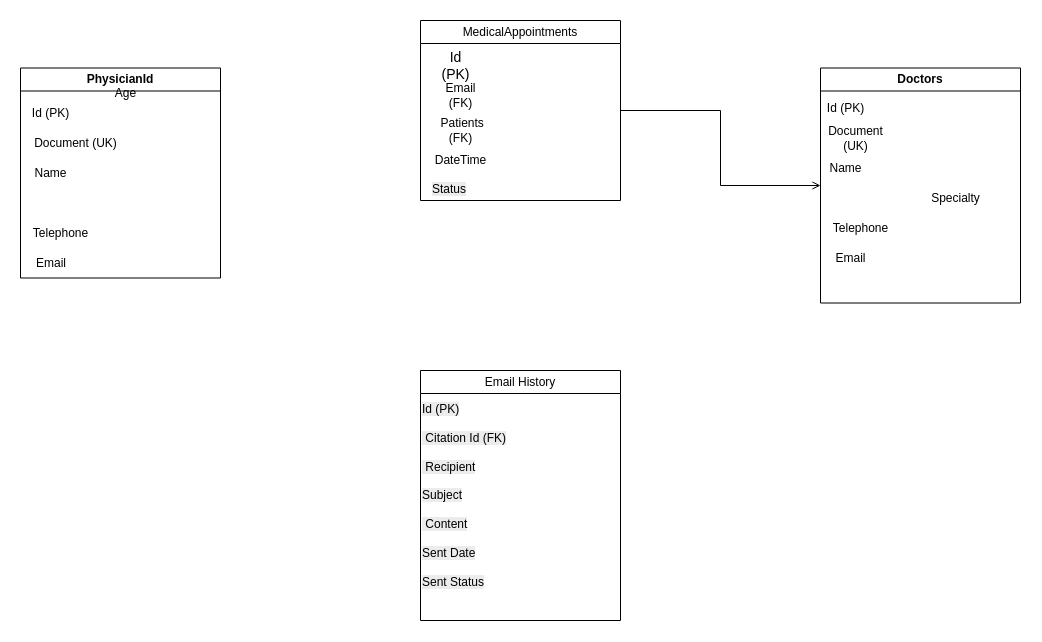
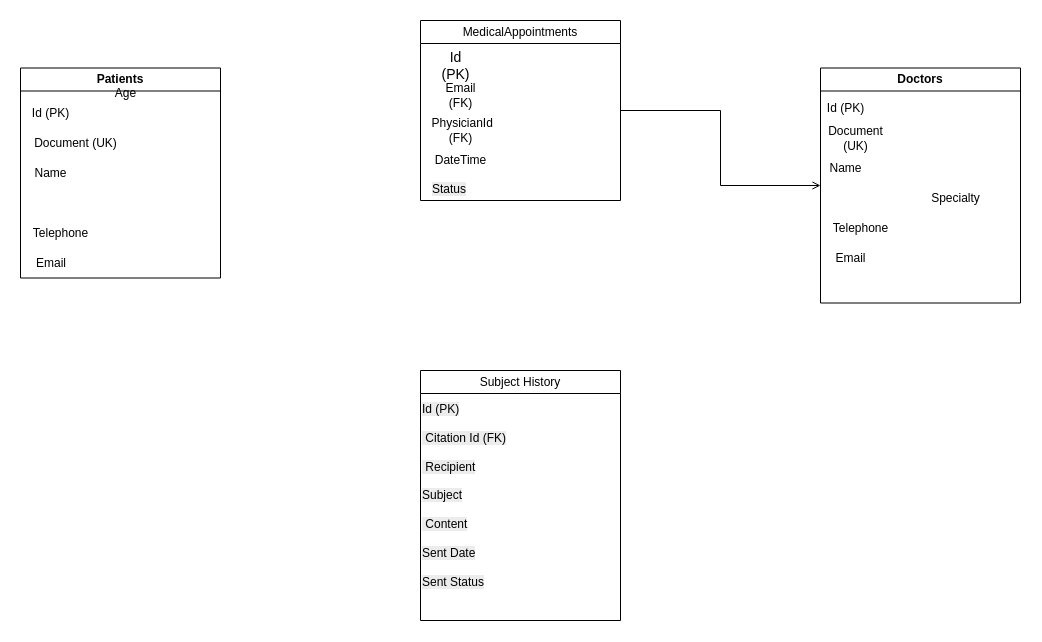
node "PhysicianId": label "PhysicianId" -> "Patients"
node "Patients (FK)": label "Patients (FK)" -> "PhysicianId (FK)"
node "Email History": label "Email History" -> "Subject History"
